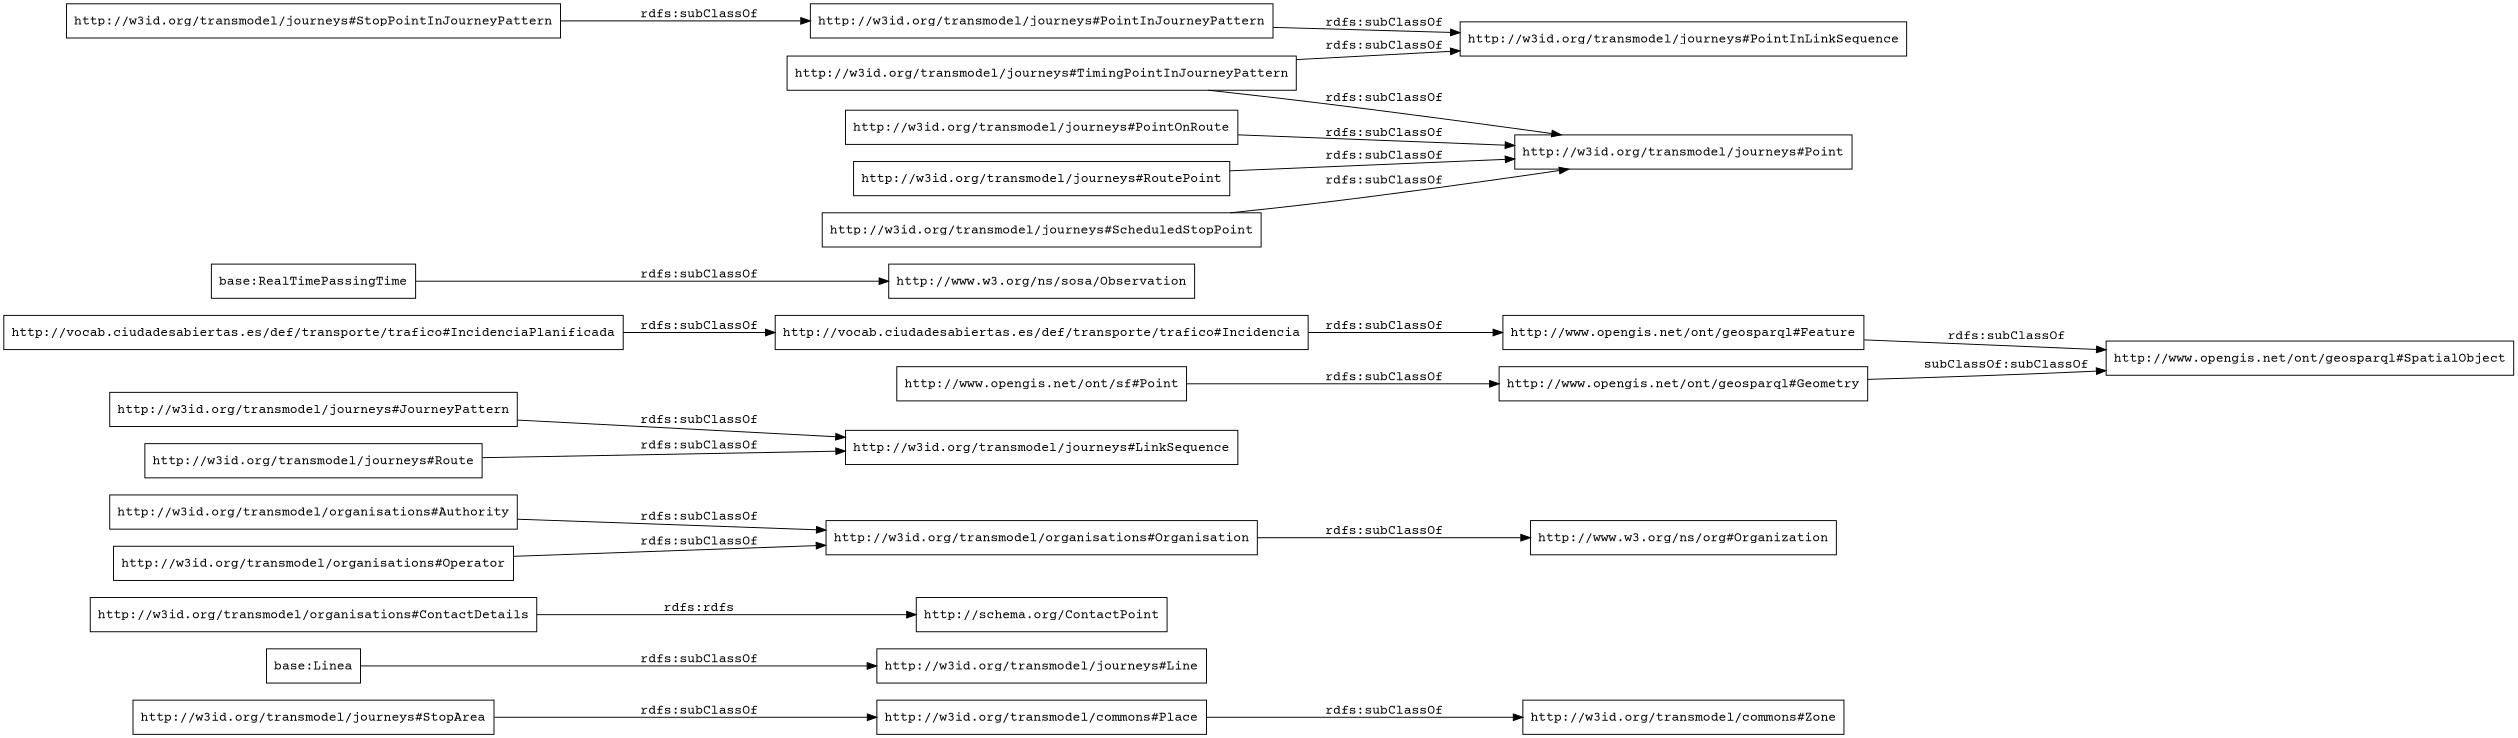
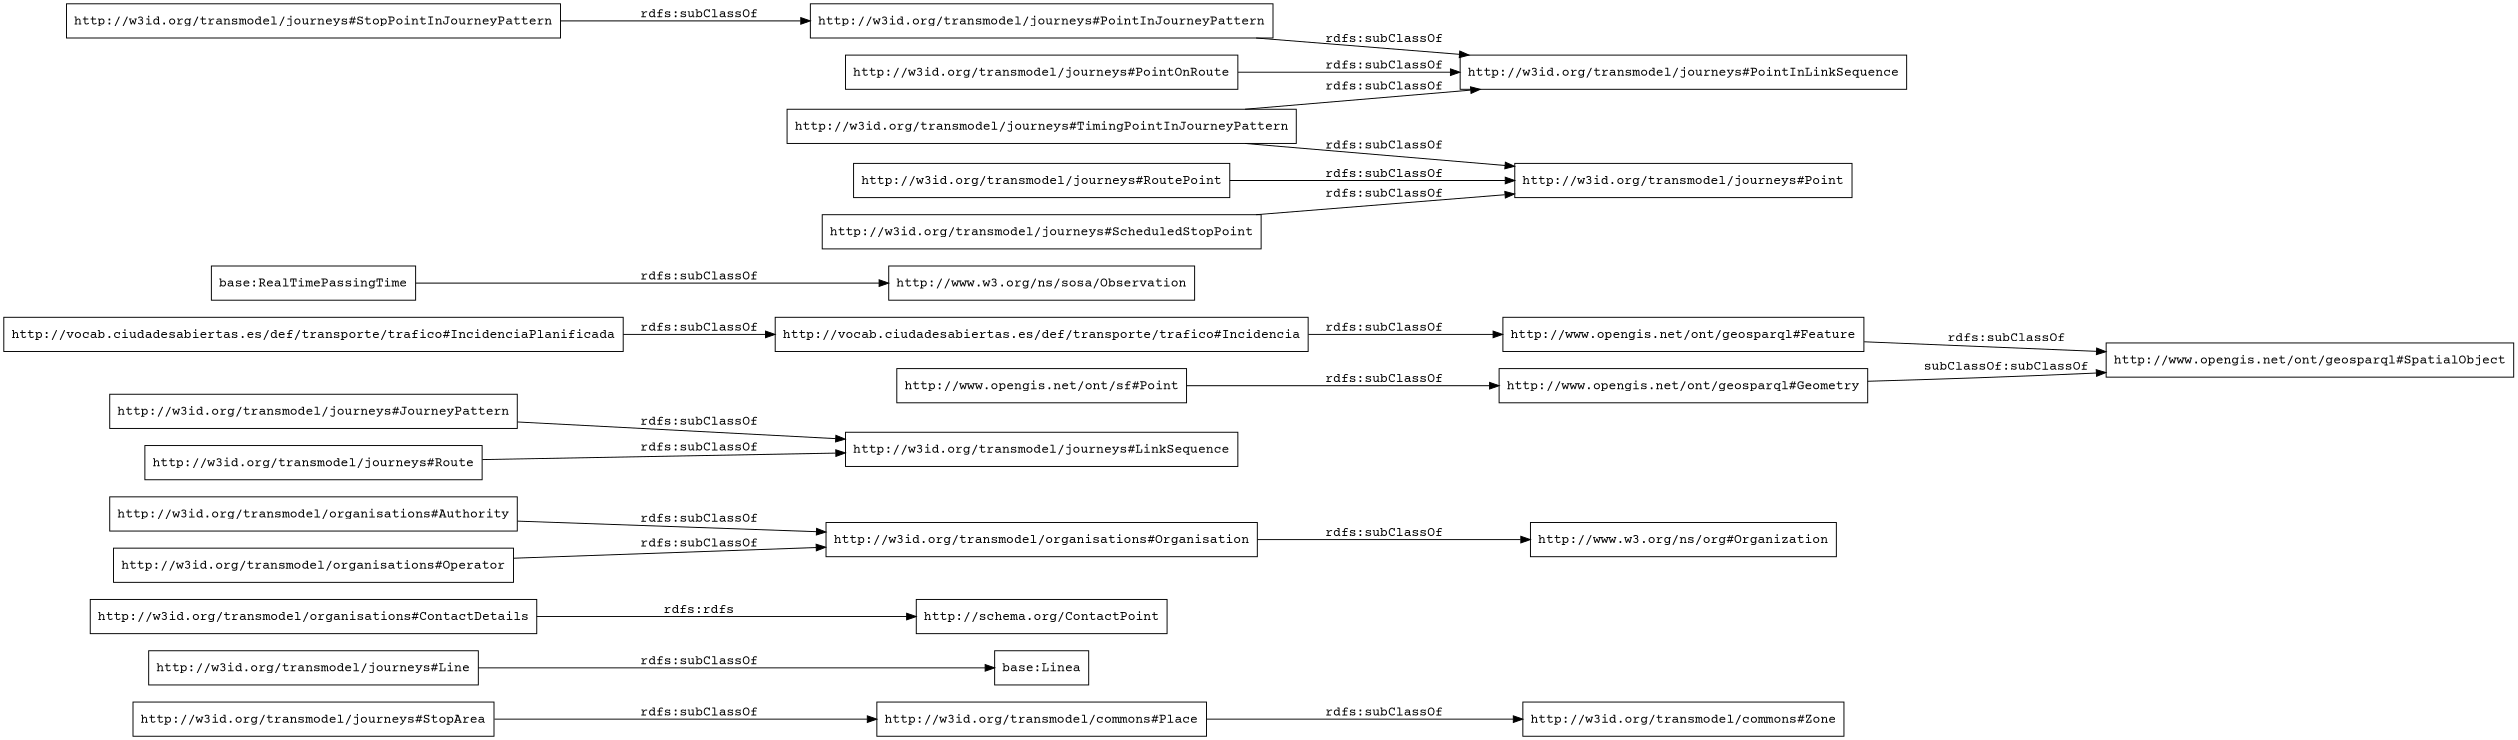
edge "http://w3id.org/transmodel/journeys#PointOnRoute" -> "http://w3id.org/transmodel/journeys#Point": now "http://w3id.org/transmodel/journeys#PointOnRoute" -> "http://w3id.org/transmodel/journeys#PointInLinkSequence"
edge "base:Linea" -> "http://w3id.org/transmodel/journeys#Line": reversed
